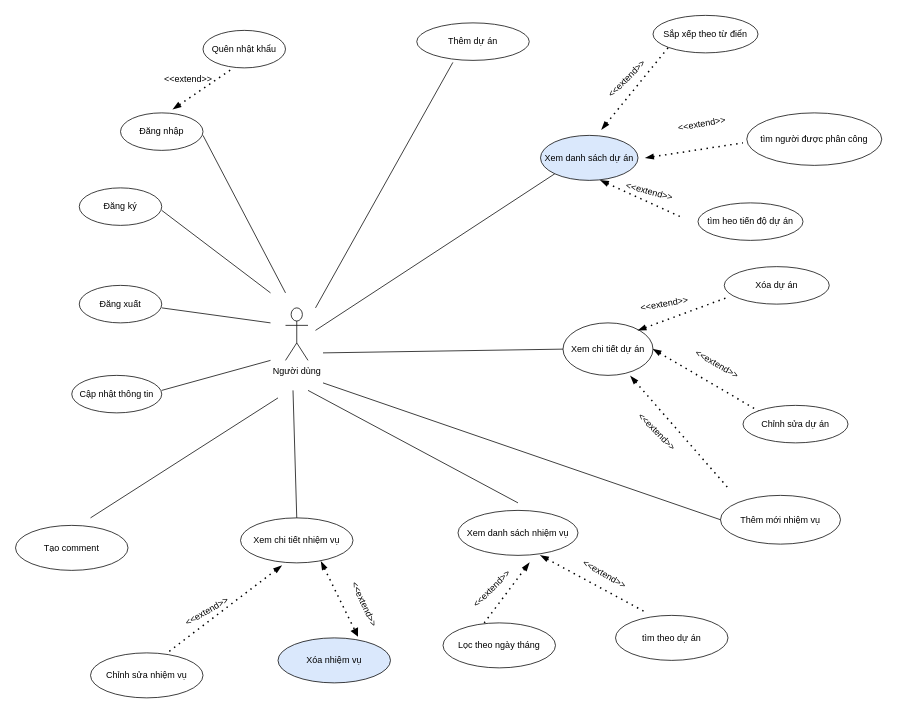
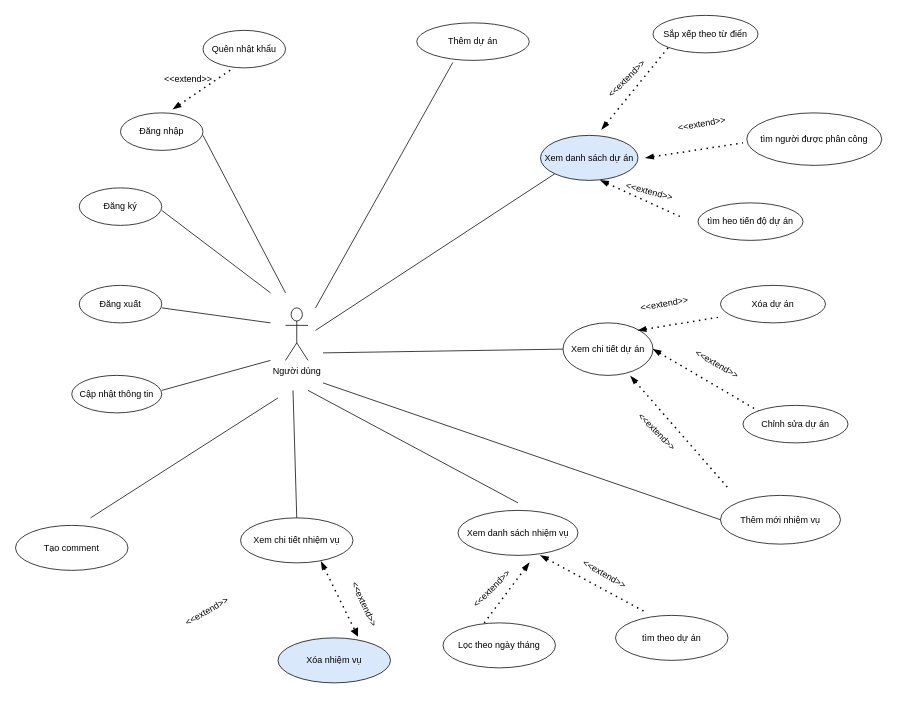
node "Xóa dự án": moved (777, 285) -> (773, 304)
edge "Chỉnh sửa nhiệm vụ" -> "Xem chi tiết nhiệm vụ": removed
node "Chỉnh sửa nhiệm vụ": removed
